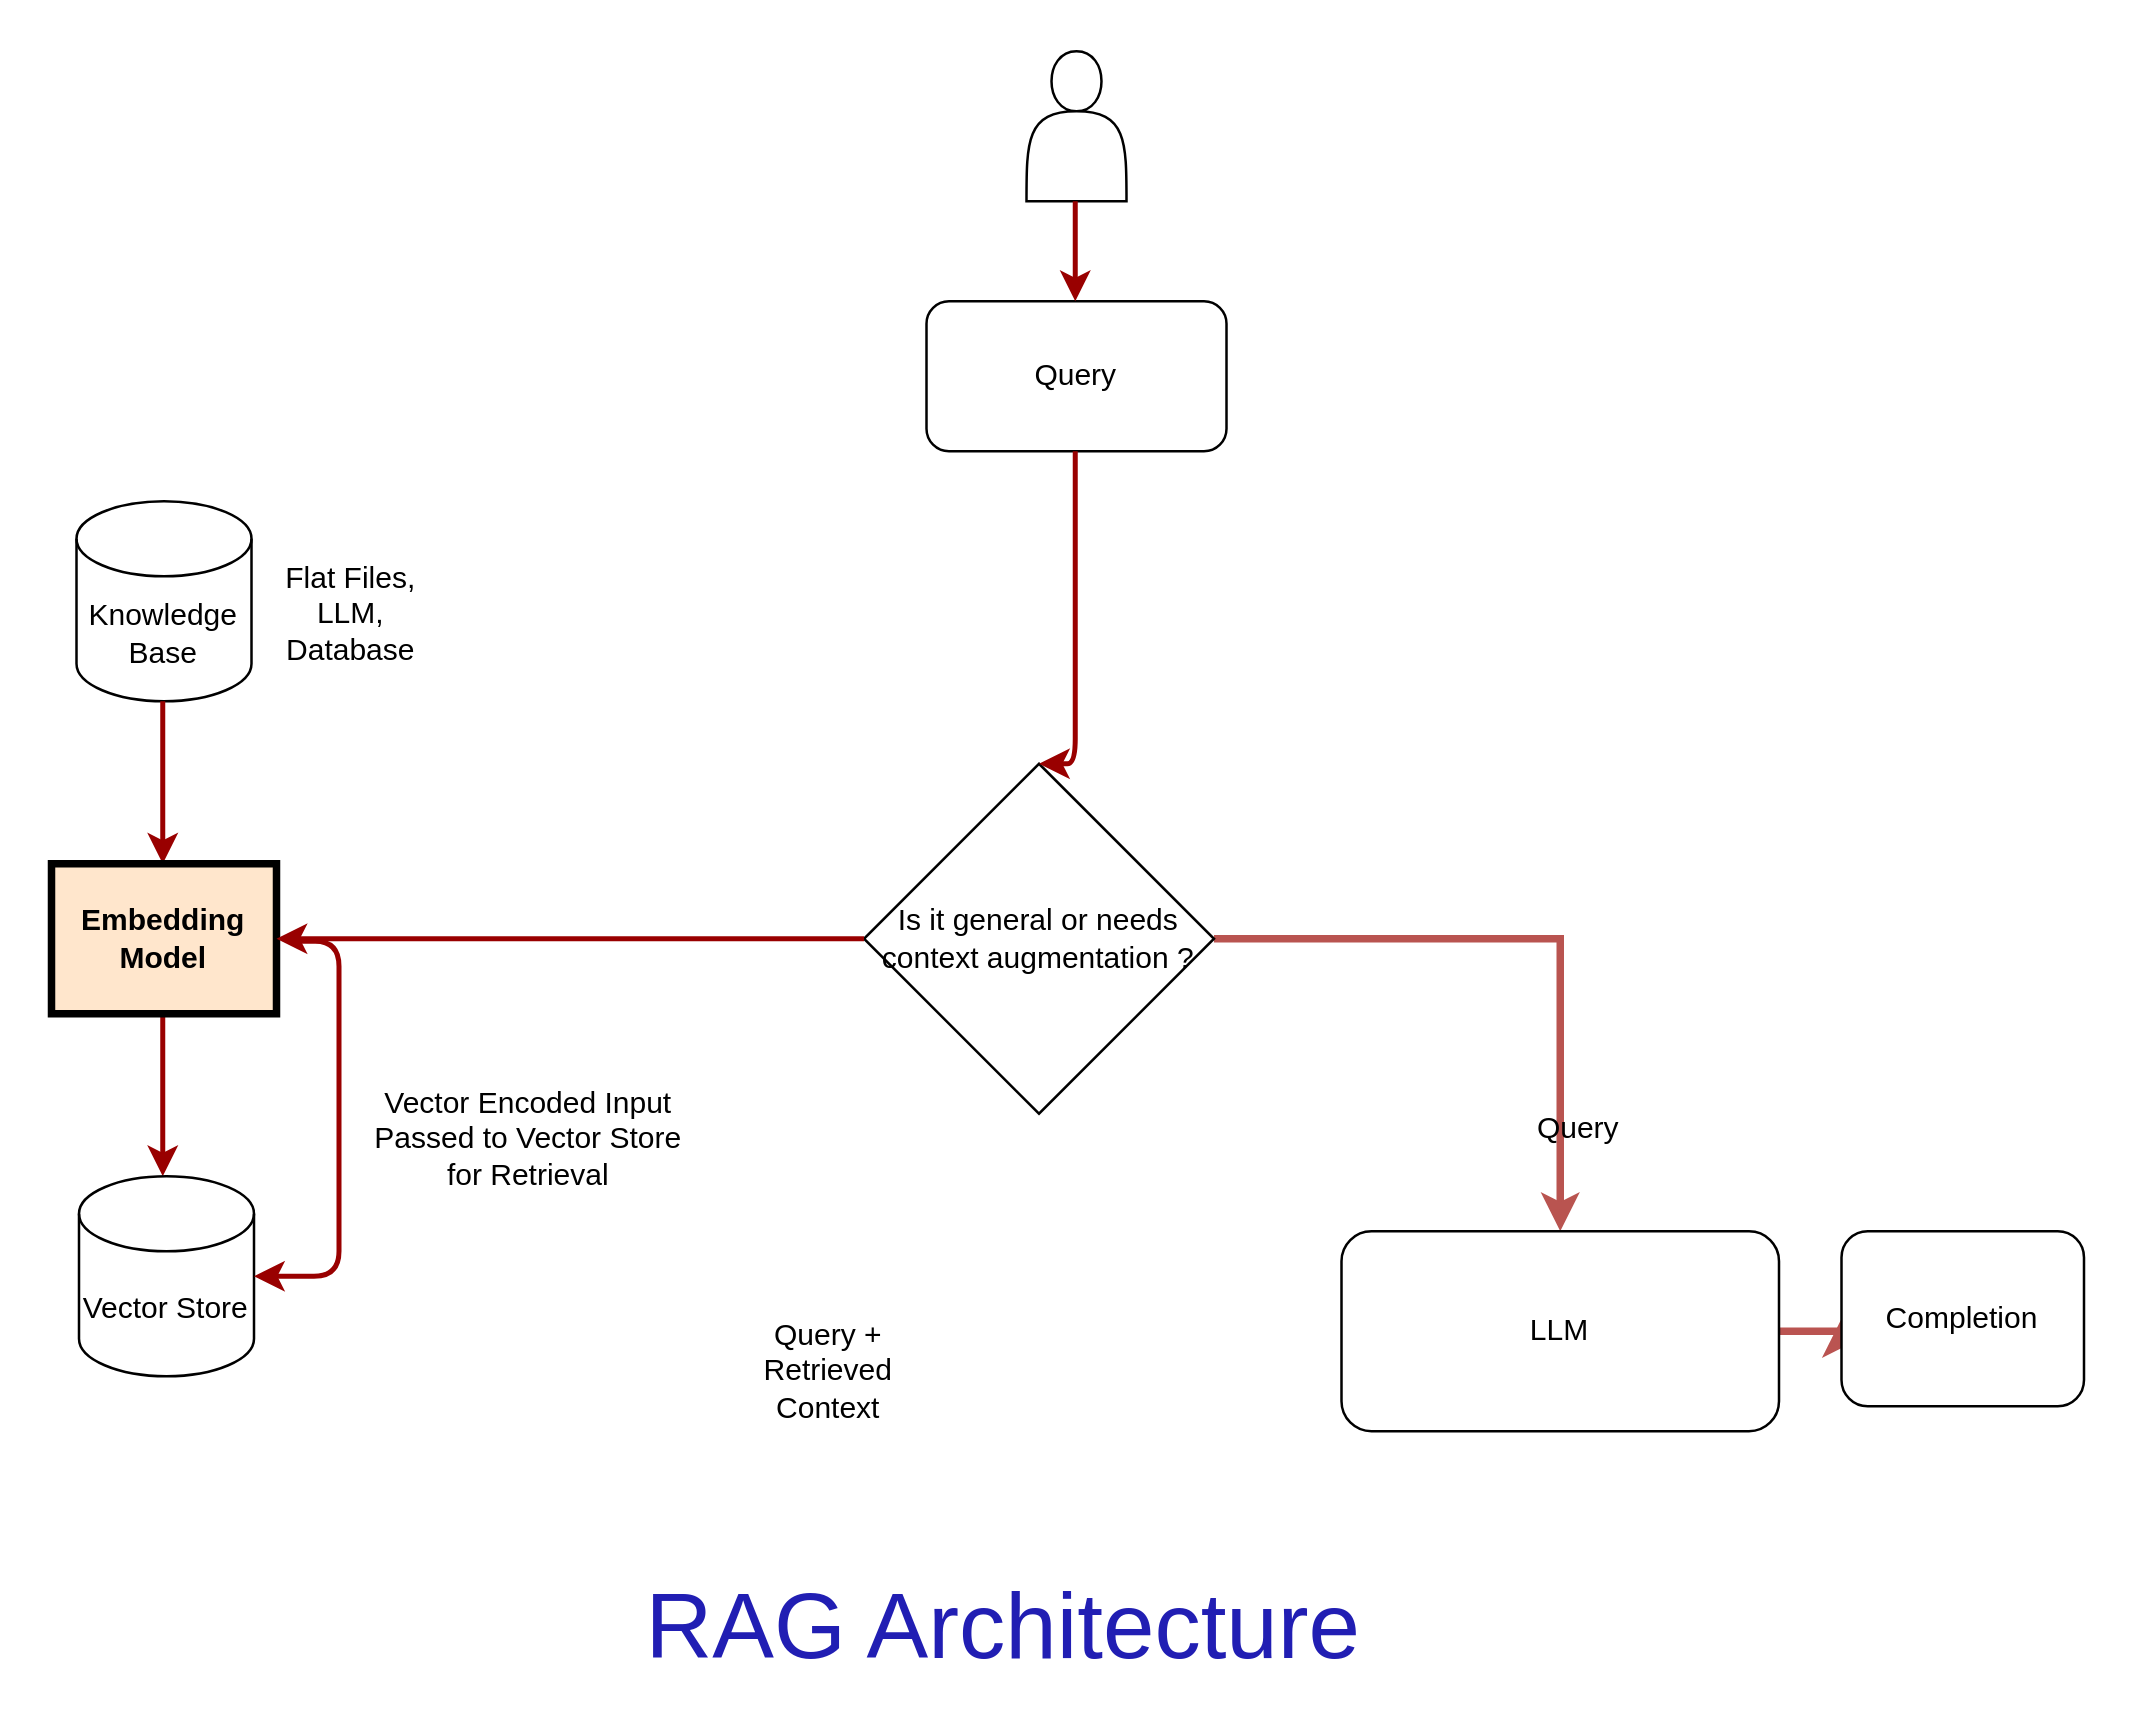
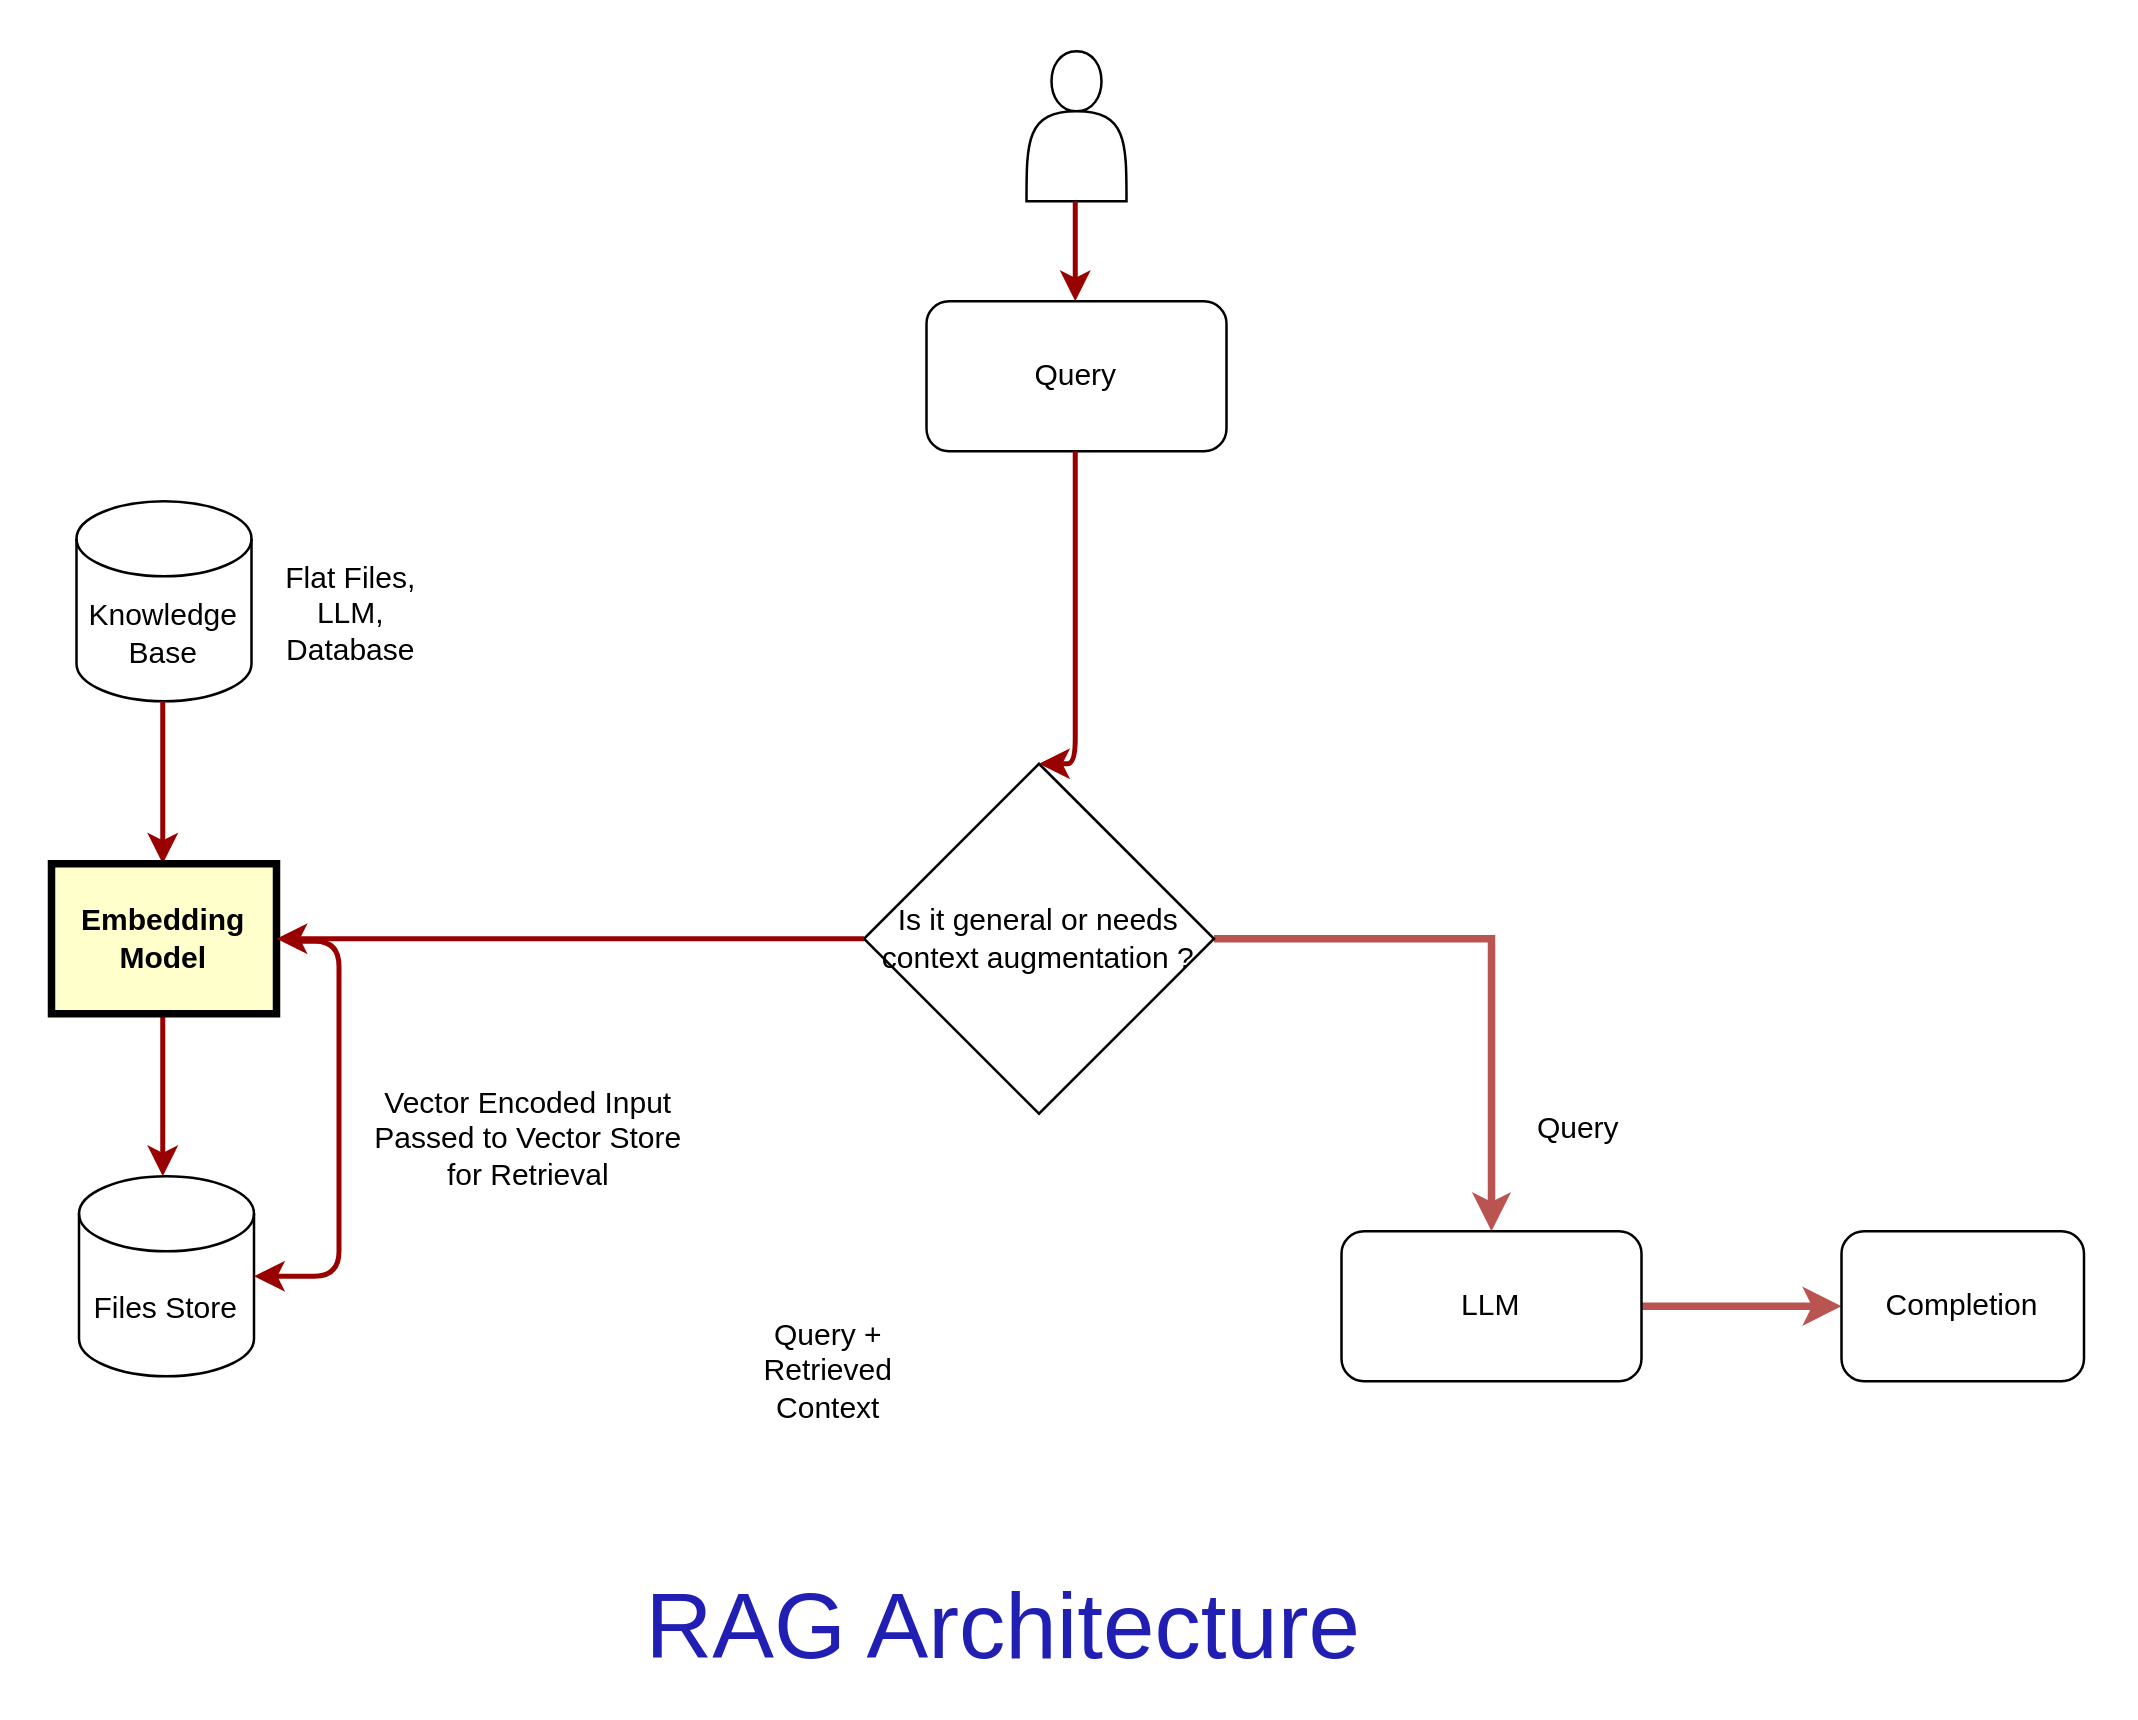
node "Embedding Model": fillcolor #ffe6cc -> #ffffcc
node "Vector Store": label "Vector Store" -> "Files Store"
node "Completion": size 243x175 -> 243x150
node "LLM": size 438x200 -> 300x150
